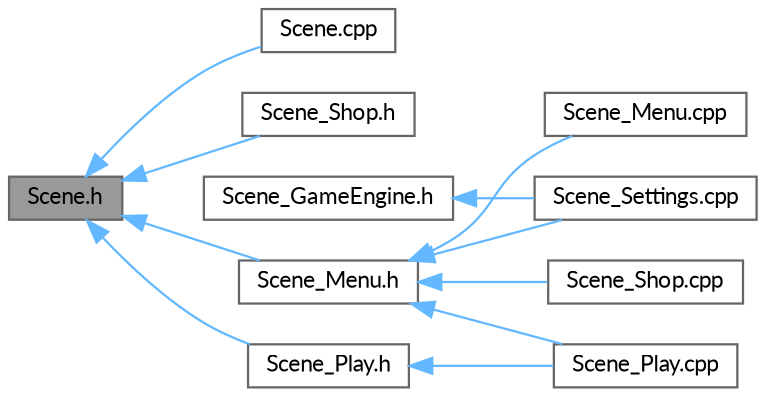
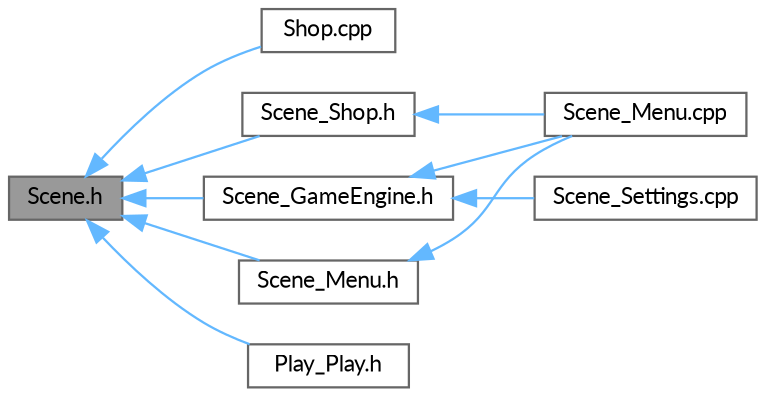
node "Scene.cpp": label "Scene.cpp" -> "Shop.cpp"
edge "Scene_Menu.cpp" -> "Scene_Shop.h": added
edge "Scene_Menu.cpp" -> "Scene_GameEngine.h": added
edge "Scene_GameEngine.h" -> "Scene.h": added
edge "Scene_Settings.cpp" -> "Scene_Menu.h": removed
node "Scene_Shop.cpp": removed
node "Scene_Play.h": label "Scene_Play.h" -> "Play_Play.h"
node "Scene_Play.cpp": removed
